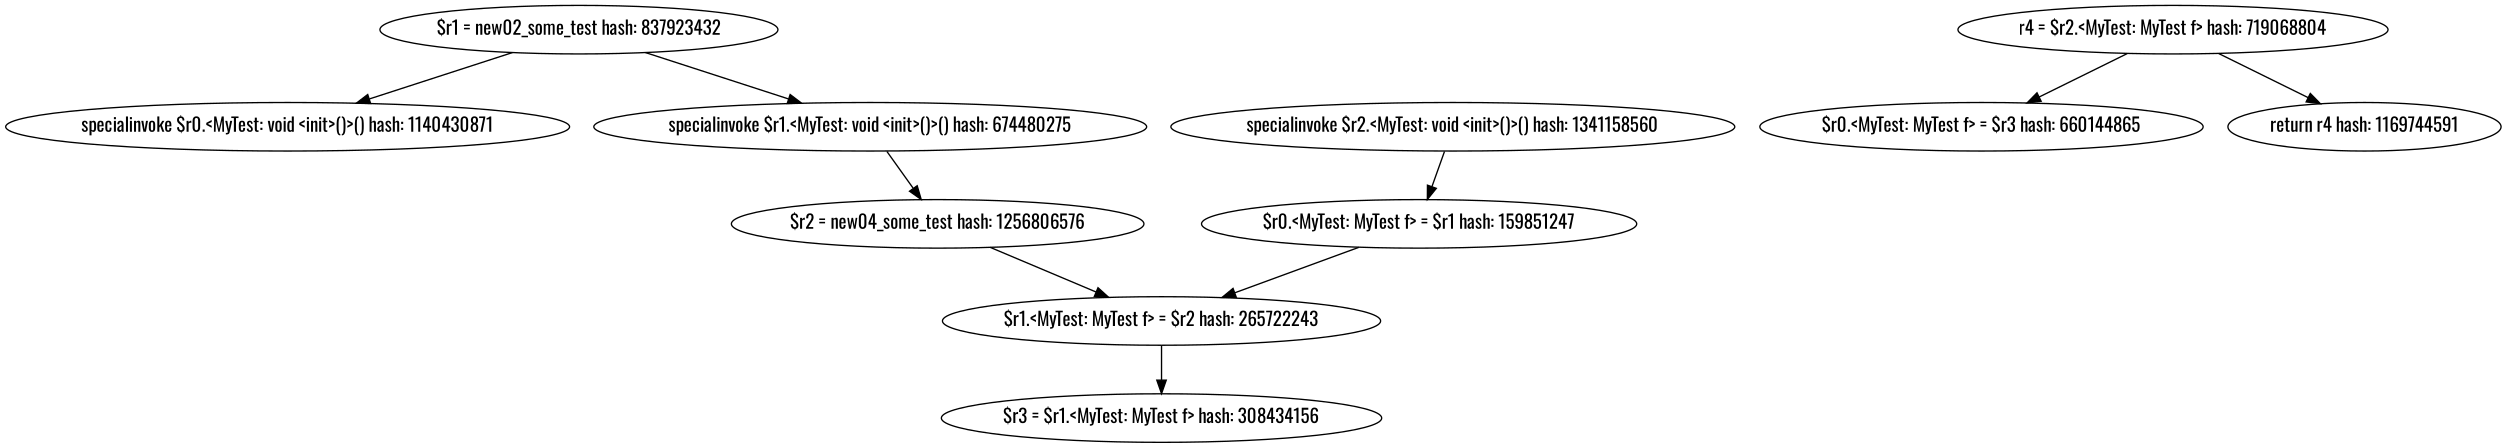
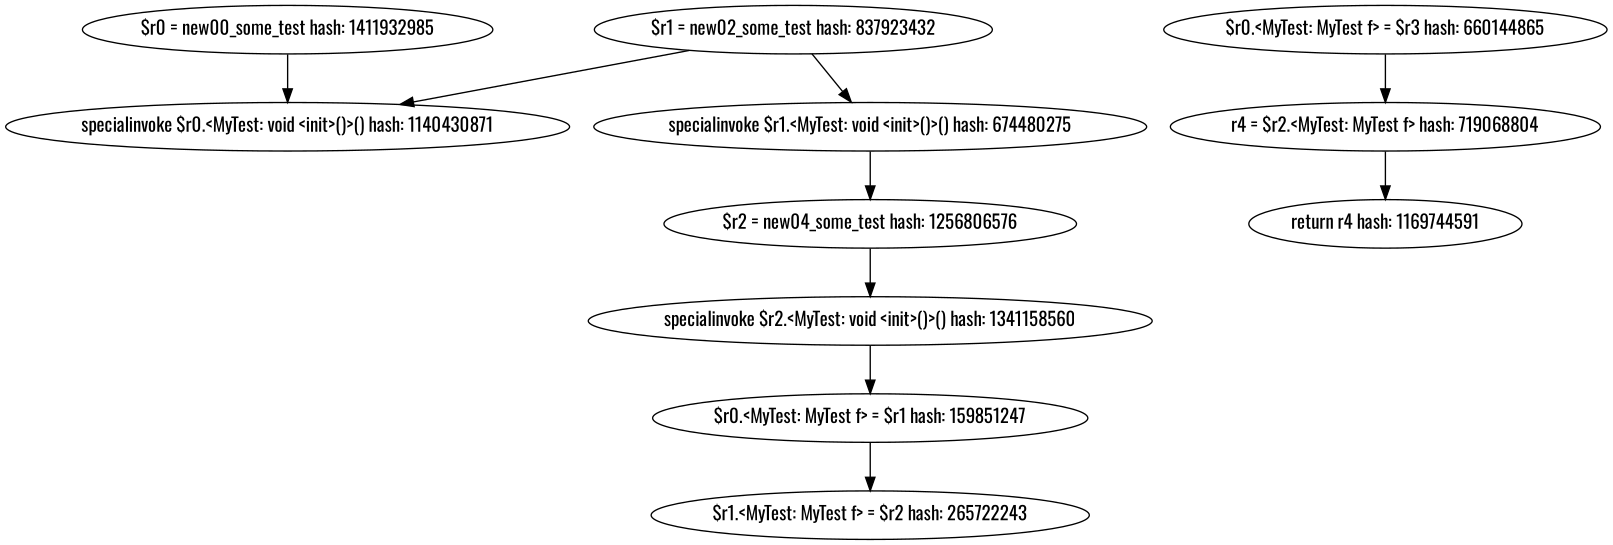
node "$r0 = new00_some_test hash: 1411932985": added
edge "r4 = $r2.<MyTest: MyTest f> hash: 719068804" -> "$r0.<MyTest: MyTest f> = $r3 hash: 660144865": reversed
edge "$r2 = new04_some_test hash: 1256806576" -> "$r1.<MyTest: MyTest f> = $r2 hash: 265722243": now "$r2 = new04_some_test hash: 1256806576" -> "specialinvoke $r2.<MyTest: void <init>()>() hash: 1341158560"
node "$r3 = $r1.<MyTest: MyTest f> hash: 308434156": removed
